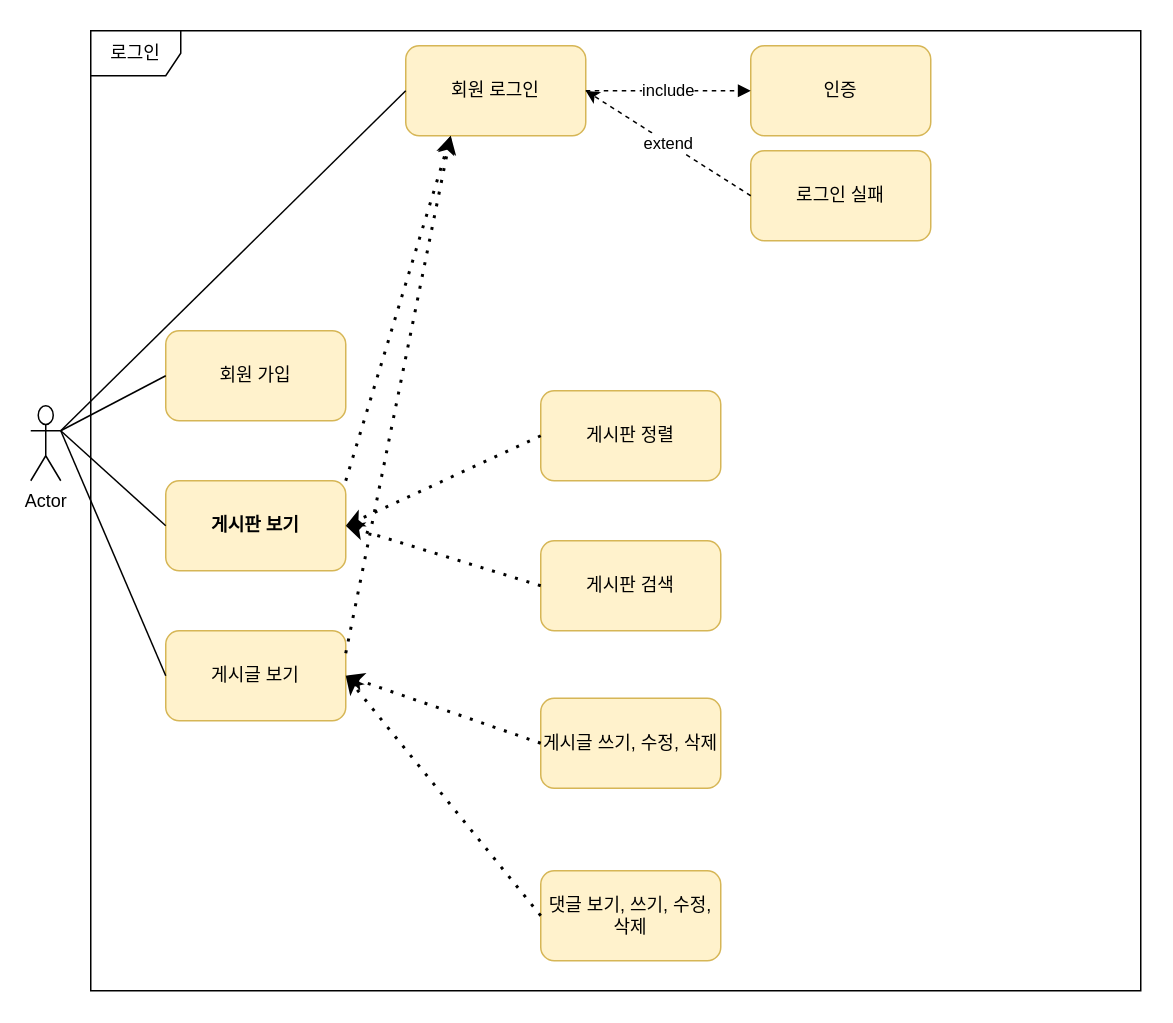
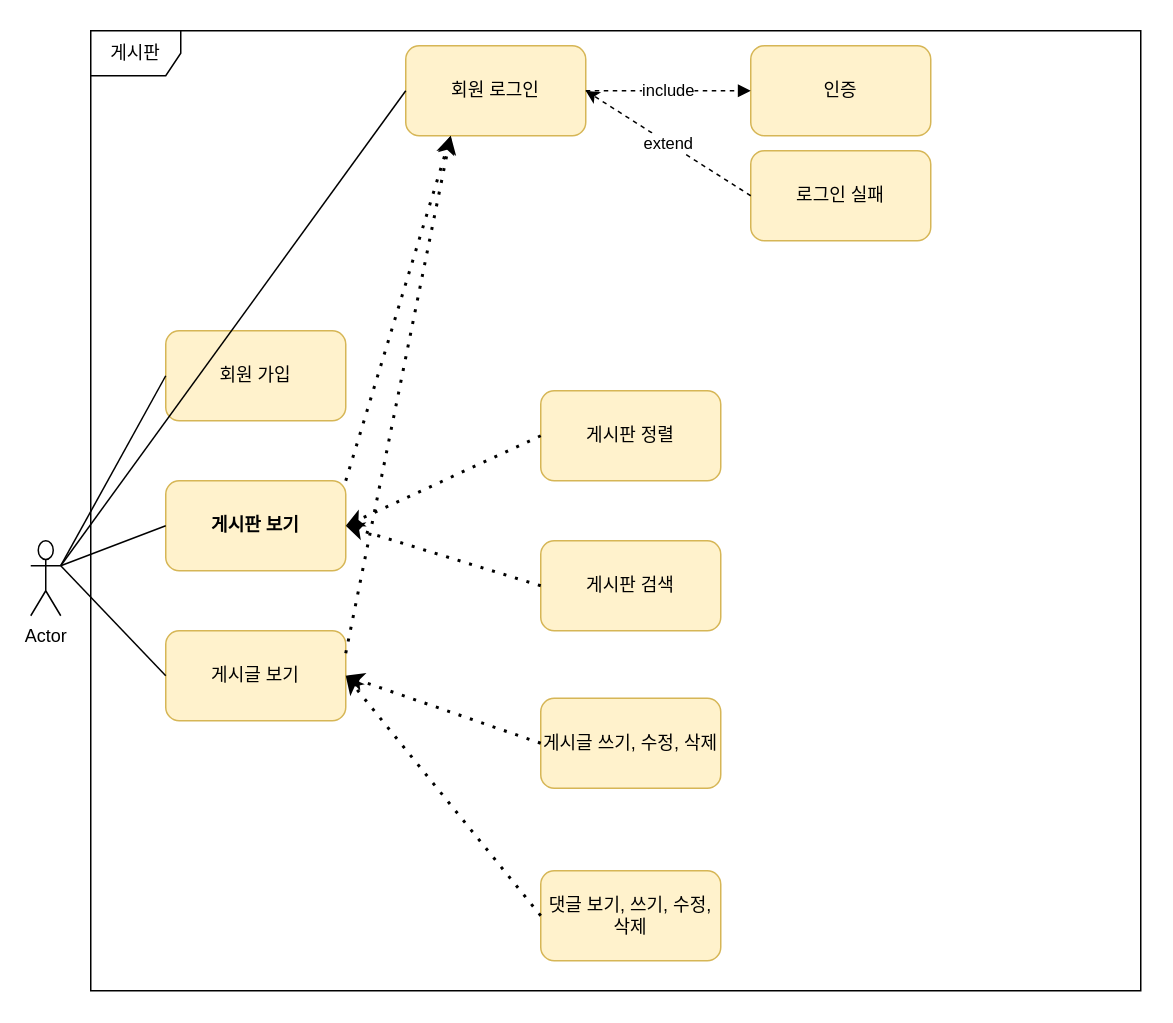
node "로그인": label "로그인" -> "게시판"
node "Actor": moved (46, 443) -> (46, 578)
